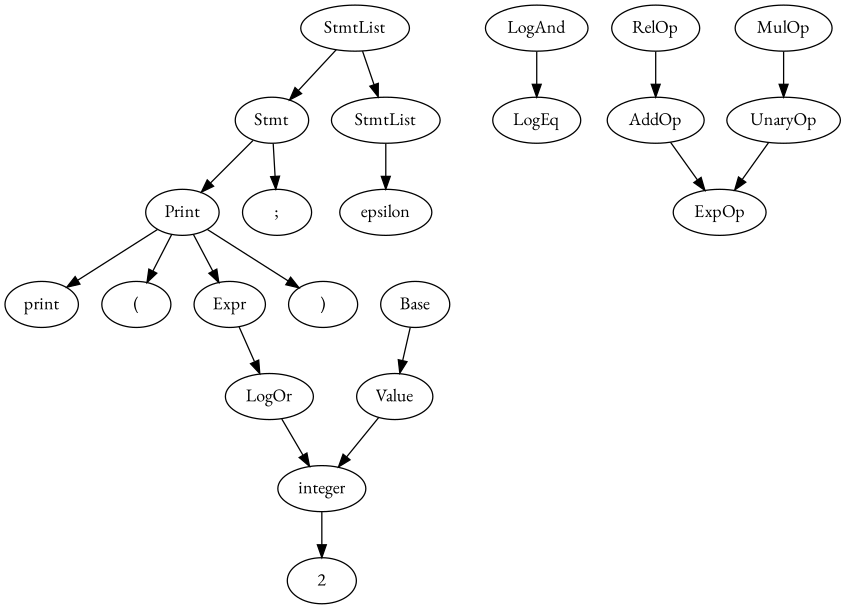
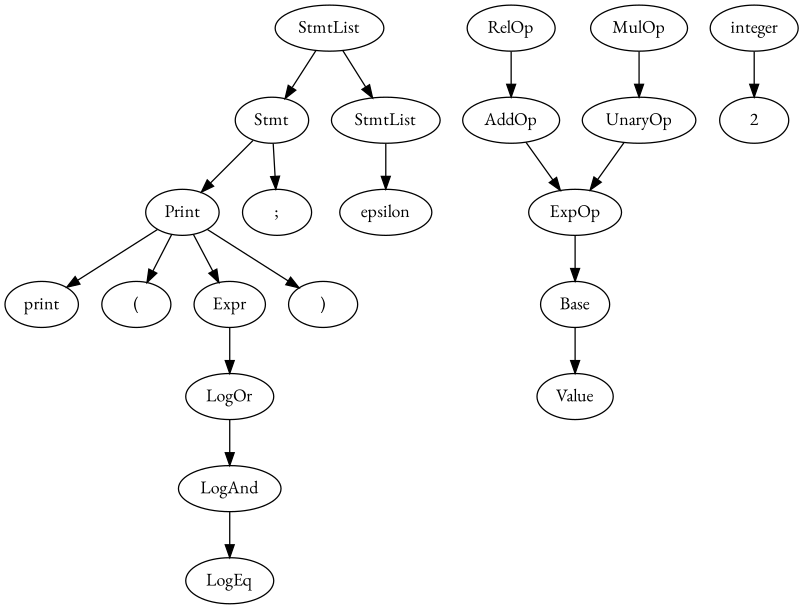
edge "ExpOp" -> "Base": added
edge "LogOr" -> "integer": now "LogOr" -> "LogAnd"
edge "Value" -> "integer": removed
